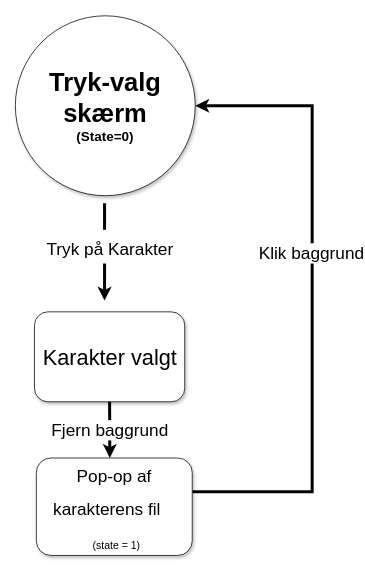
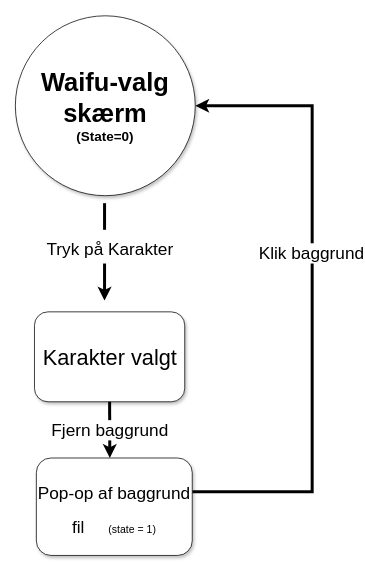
node "Tryk-valg skærm (State=0)": label "Tryk-valg skærm (State=0)" -> "Waifu-valg skærm (State=0)"
node "Pop-op af karakterens fil (state = 1)": label "Pop-op af karakterens fil (state = 1)" -> "Pop-op af baggrund fil (state = 1)"
